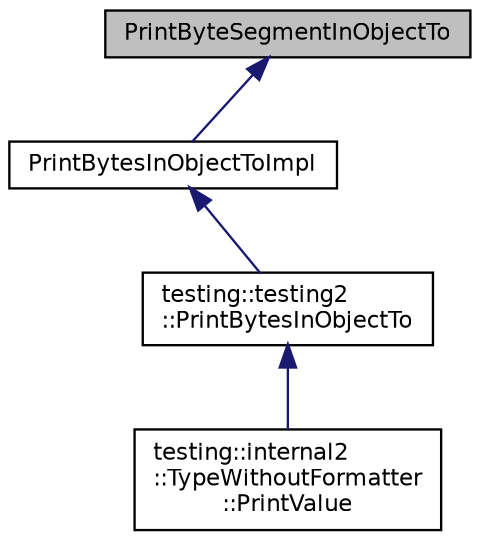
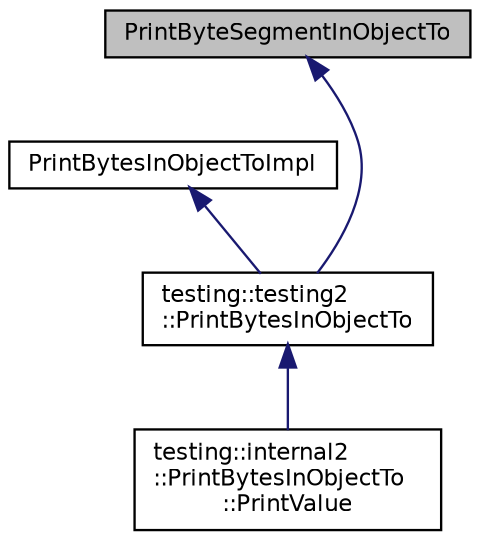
edge "PrintBytesInObjectToImpl" -> "PrintByteSegmentInObjectTo": now "testing::testing2 ::PrintBytesInObjectTo" -> "PrintByteSegmentInObjectTo"
node "testing::internal2 ::TypeWithoutFormatter ::PrintValue": label "testing::internal2 ::TypeWithoutFormatter ::PrintValue" -> "testing::internal2 ::PrintBytesInObjectTo ::PrintValue"
